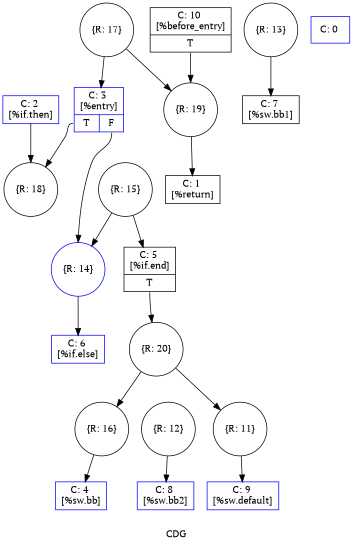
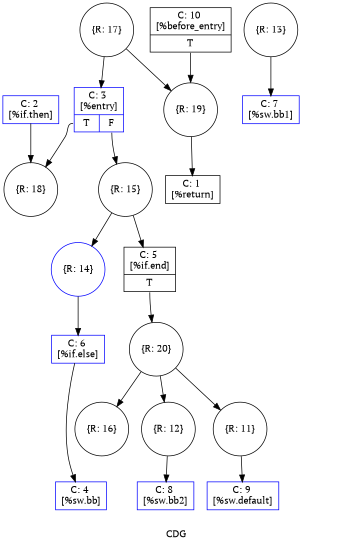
node "C: 0": removed
node "C: 7": color black -> blue
edge "C: 3" -> "{R: 14}": now "C: 3" -> "{R: 15}"
edge "{R: 20}" -> "{R: 12}": added
edge "{R: 16}" -> "C: 4": now "C: 6" -> "C: 4"
